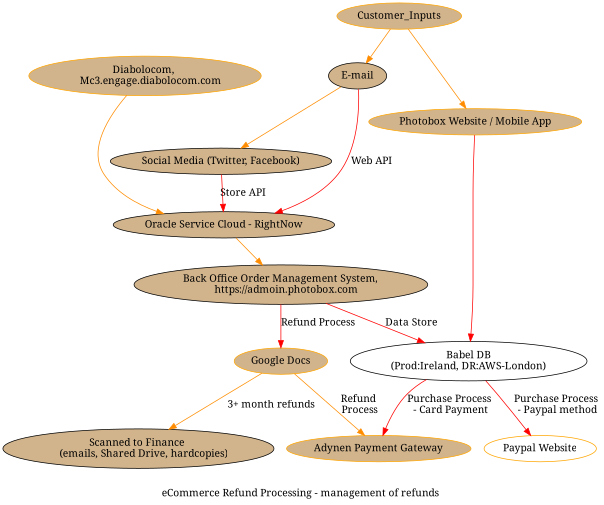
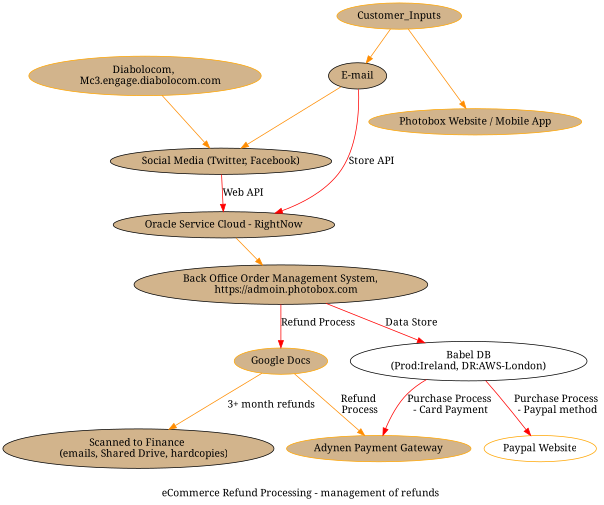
edge "E-mail" -> "Oracle Service Cloud - RightNow": label "Web API" -> "Store API"
edge "Diabolocom, Mc3.engage.diabolocom.com" -> "Oracle Service Cloud - RightNow": now "Diabolocom, Mc3.engage.diabolocom.com" -> "Social Media (Twitter, Facebook)"
edge "Social Media (Twitter, Facebook)" -> "Oracle Service Cloud - RightNow": label "Store API" -> "Web API"
edge "Photobox Website / Mobile App" -> "Babel DB (Prod:Ireland, DR:AWS-London)": removed
